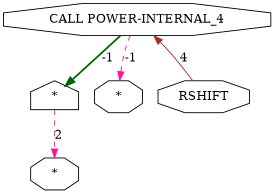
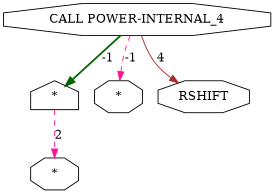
edge "RSHIFT" -> "CALL POWER-INTERNAL_4": reversed
